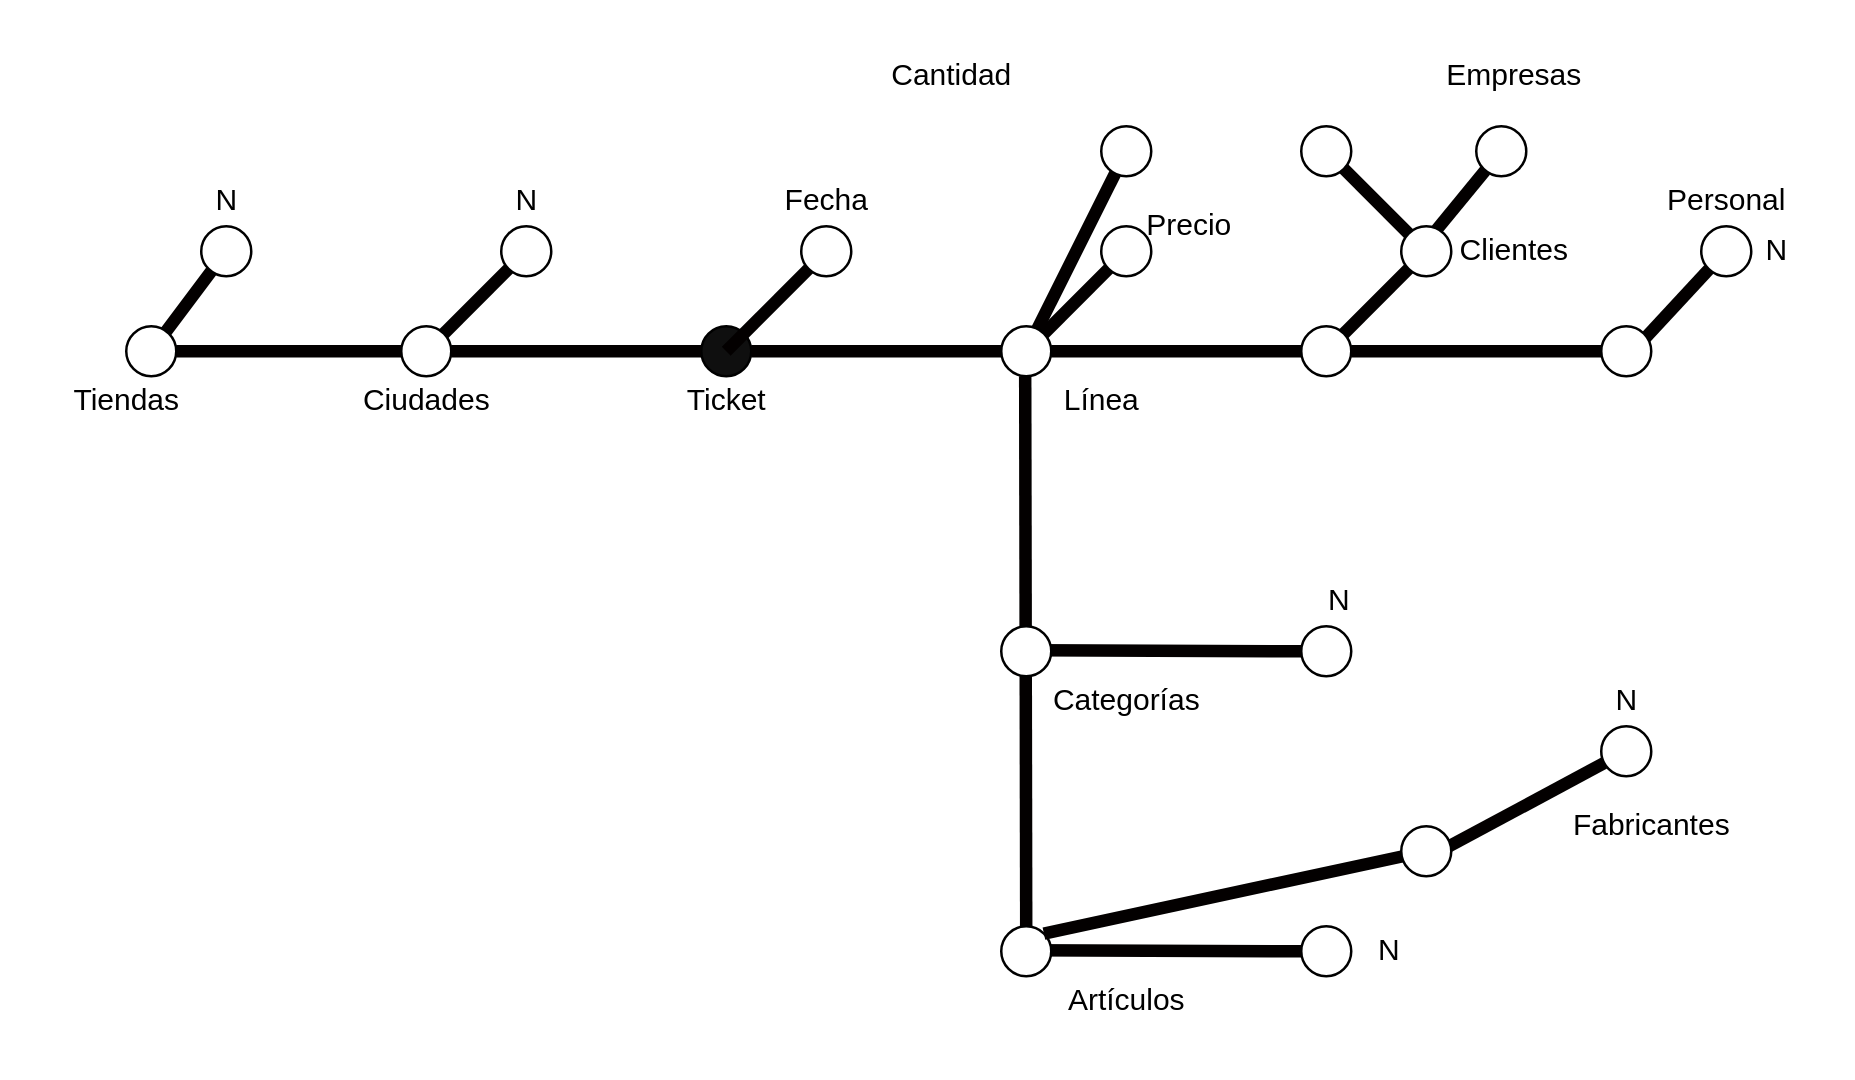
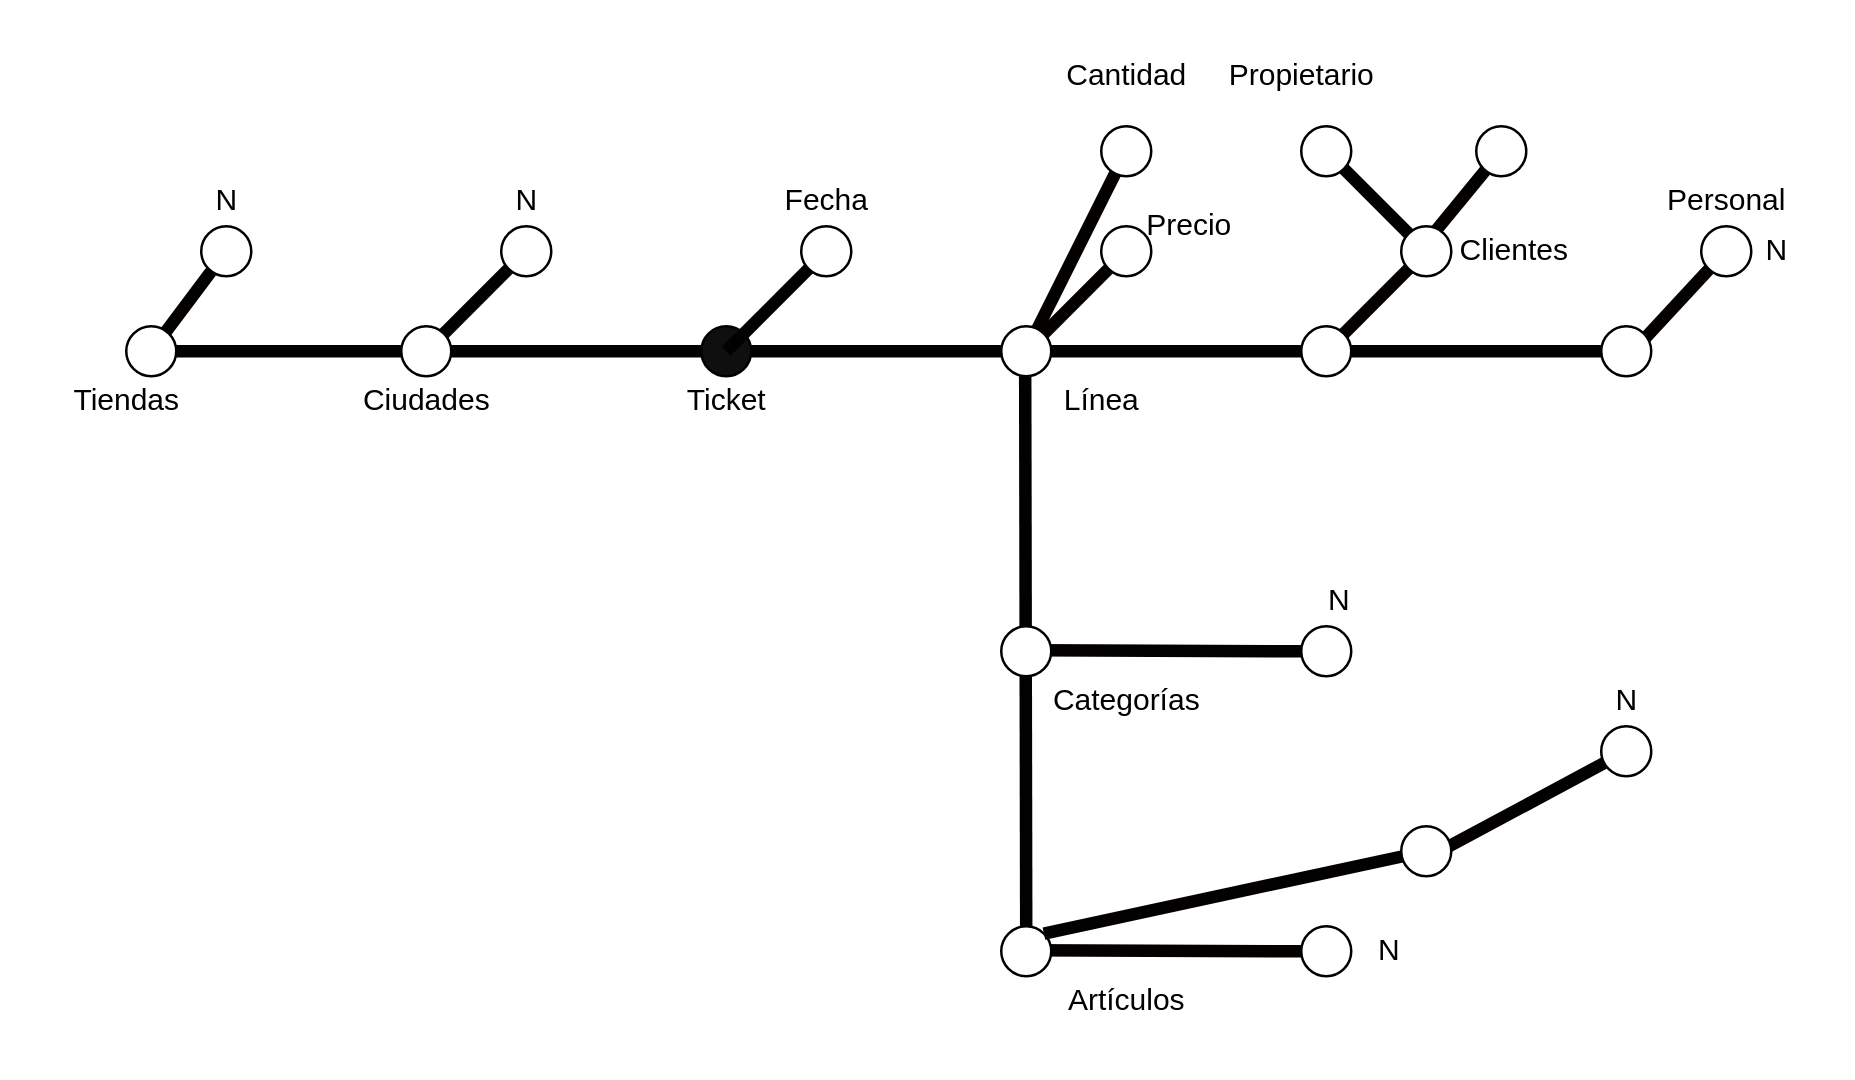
node "Cantidad": moved (951, 76) -> (1126, 76)
node "Propietario": added
node "Empresas": removed
node "Fabricantes": removed
